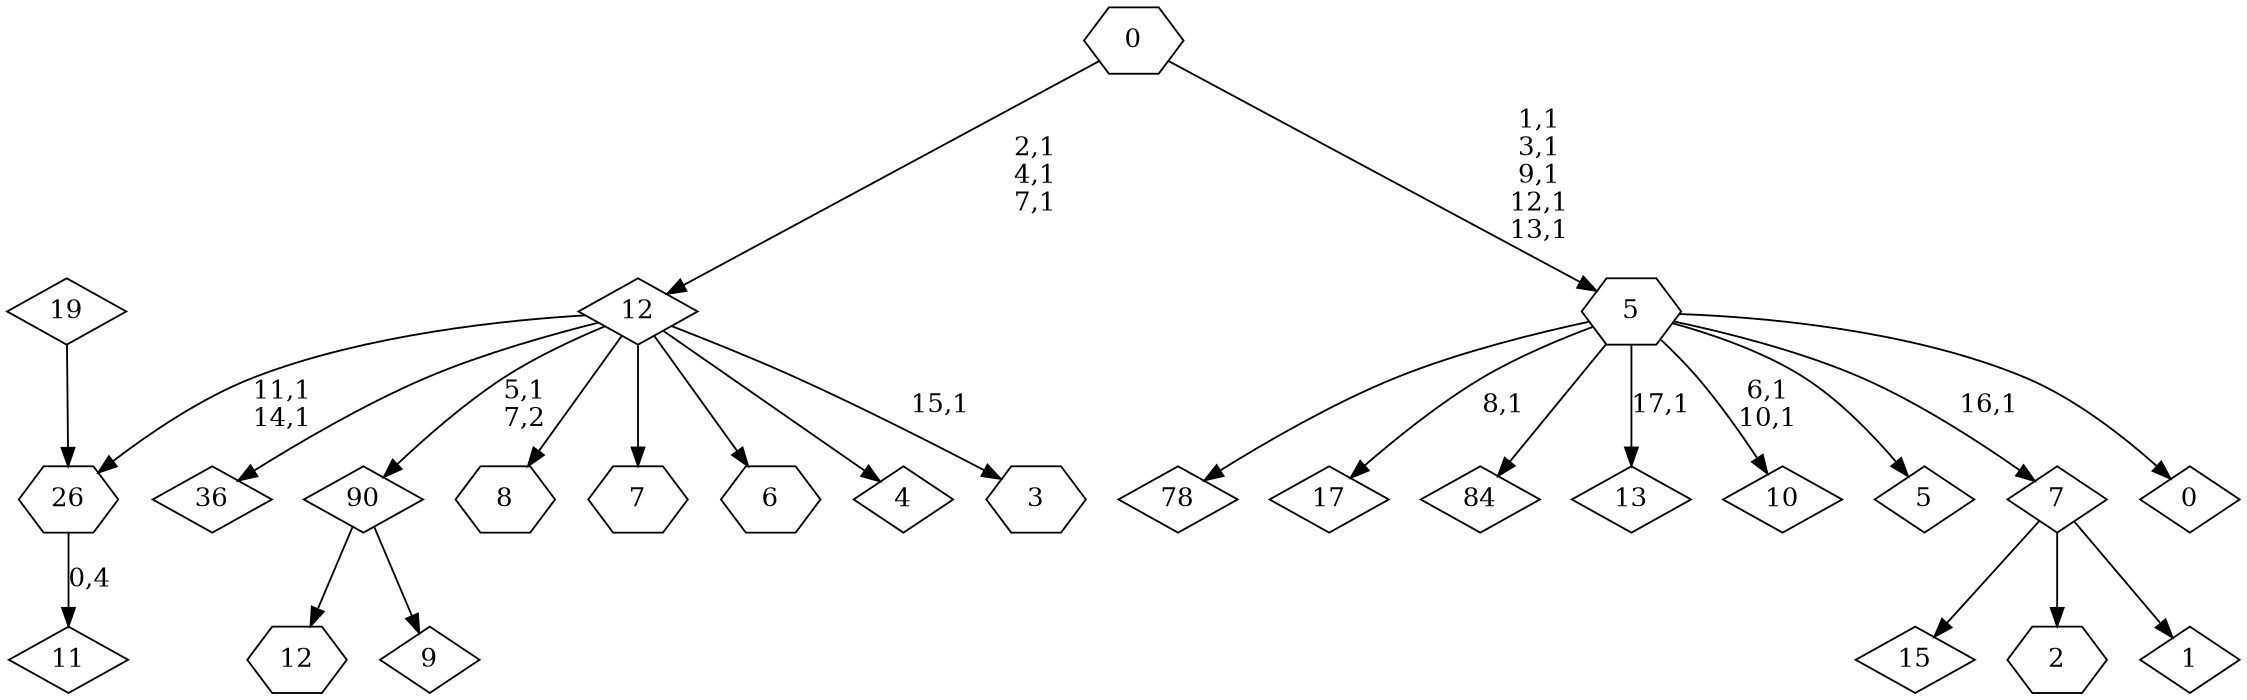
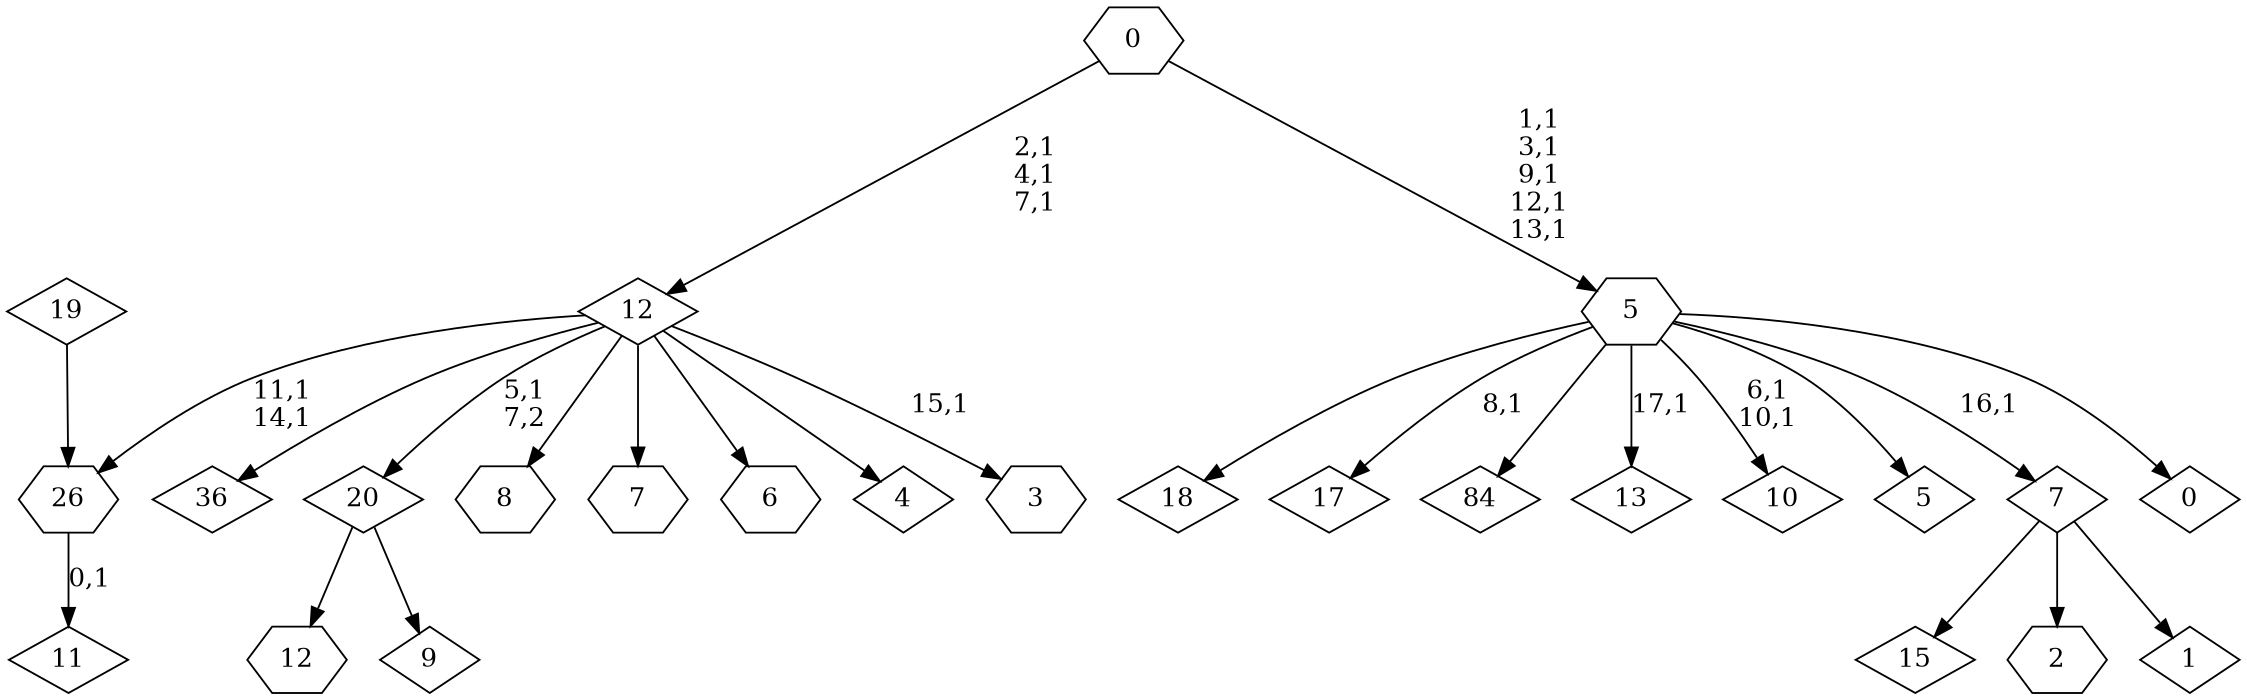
node "90": label "90" -> "20"
node "78": label "78" -> "18"
edge "26" -> "11": label "0,4" -> "0,1"
